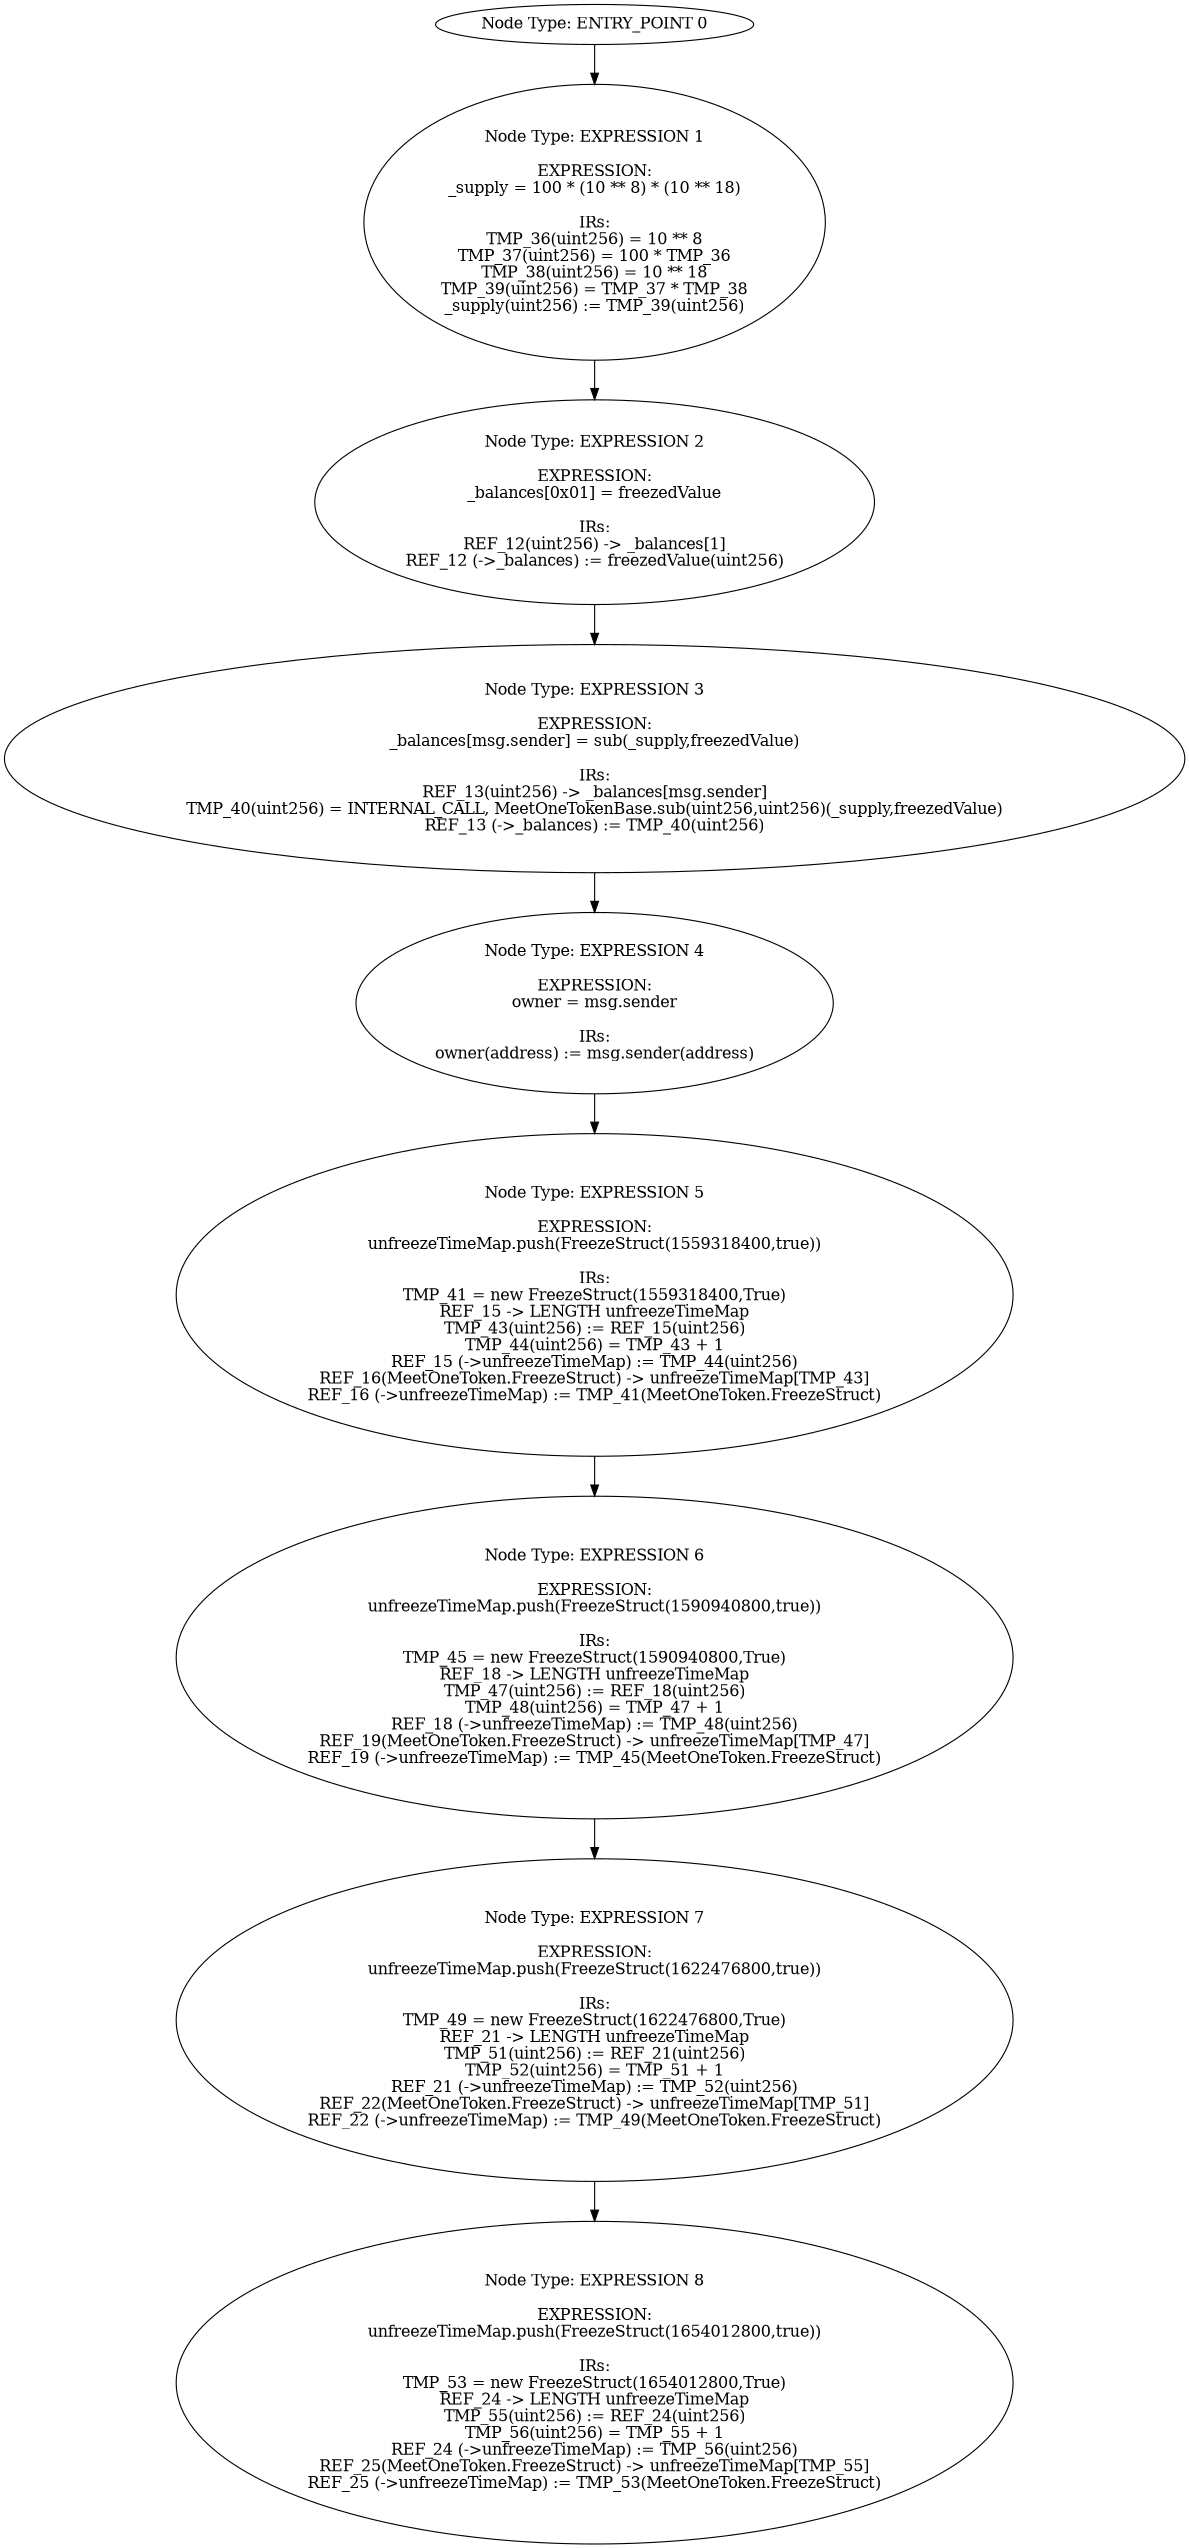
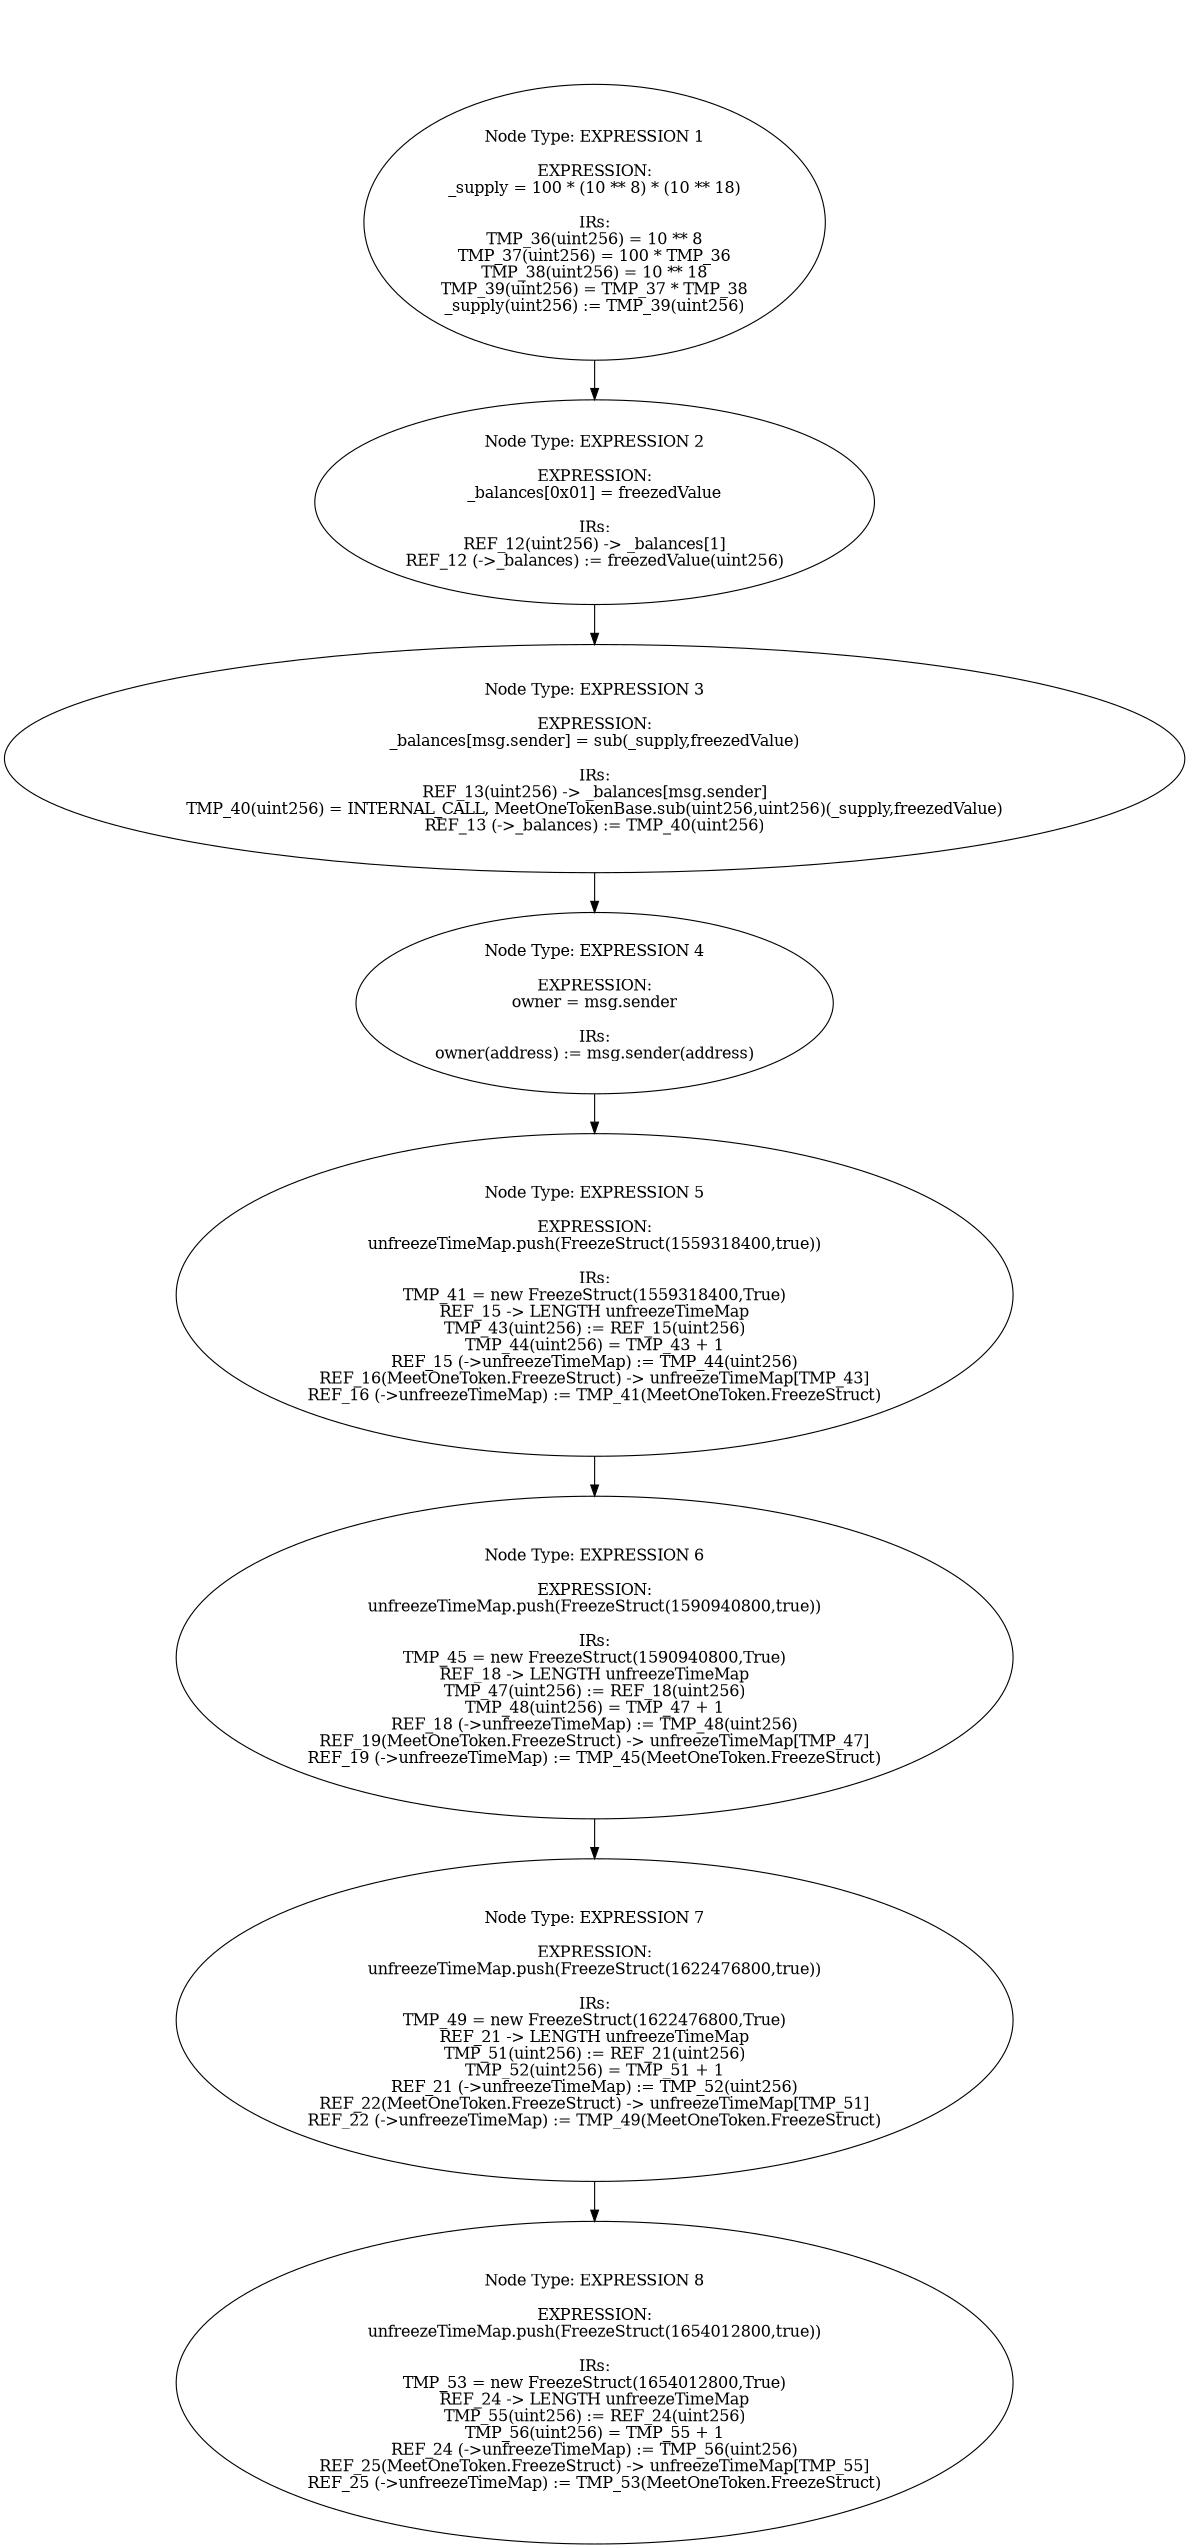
node "Node Type: ENTRY_POINT 0": removed
